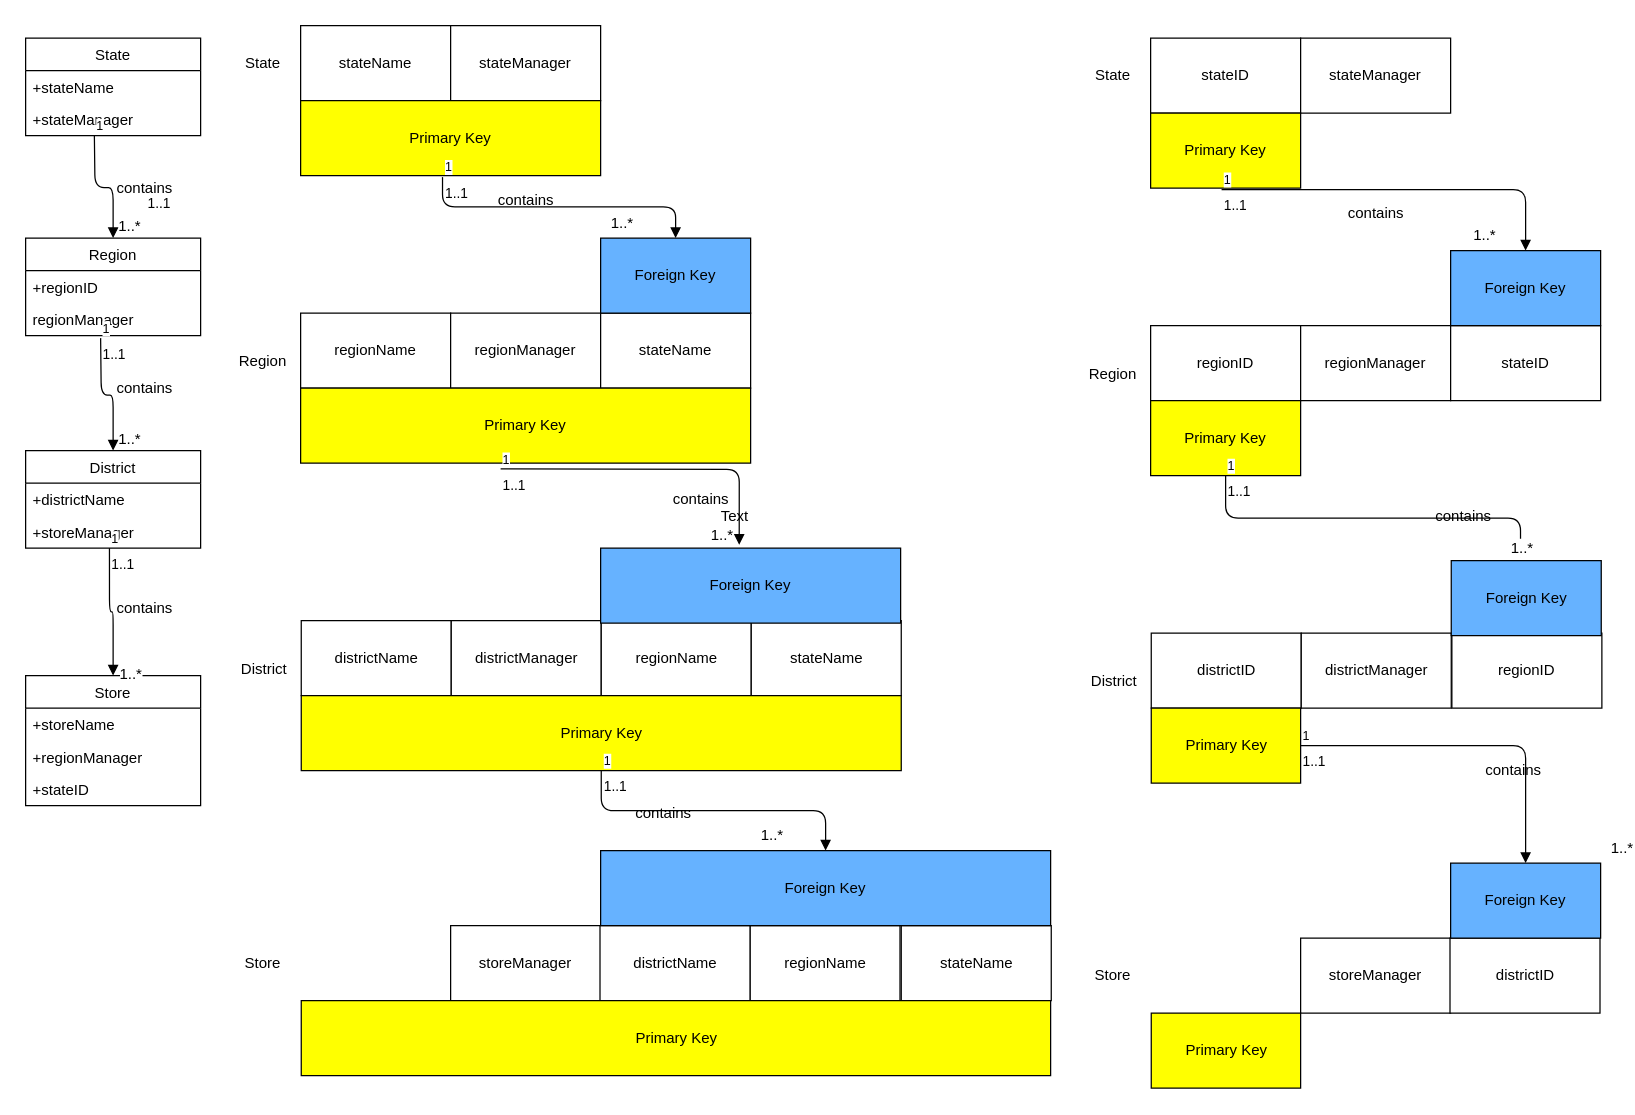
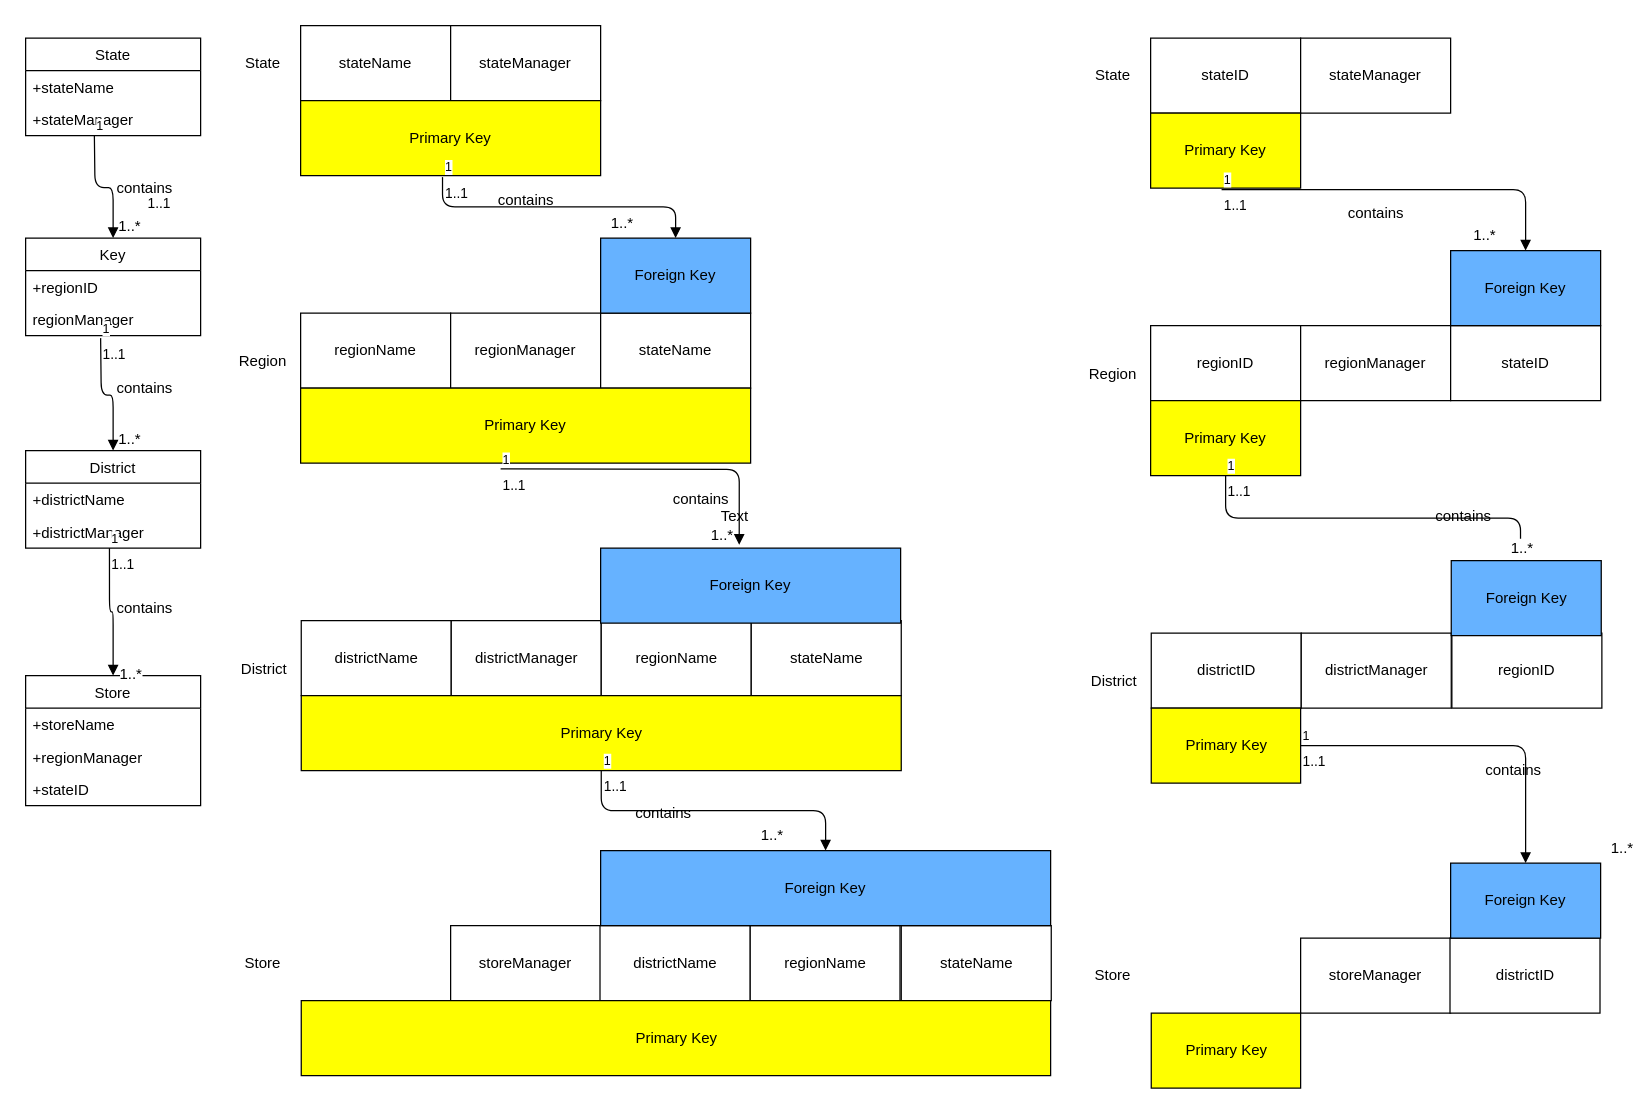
node "Region": label "Region" -> "Key"
node "+storeManager": label "+storeManager" -> "+districtManager"
